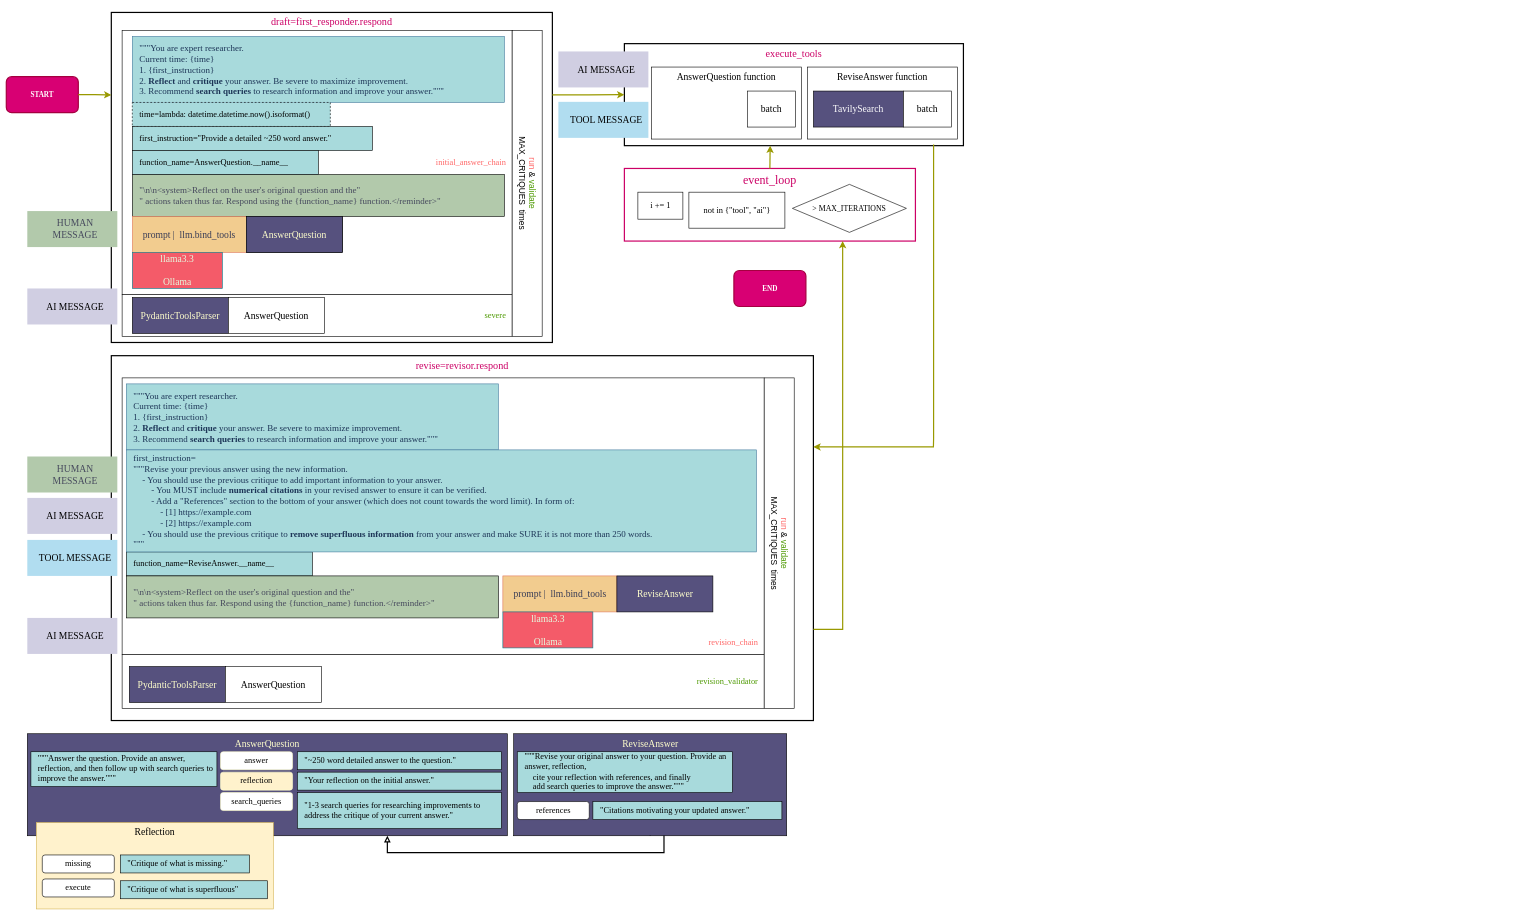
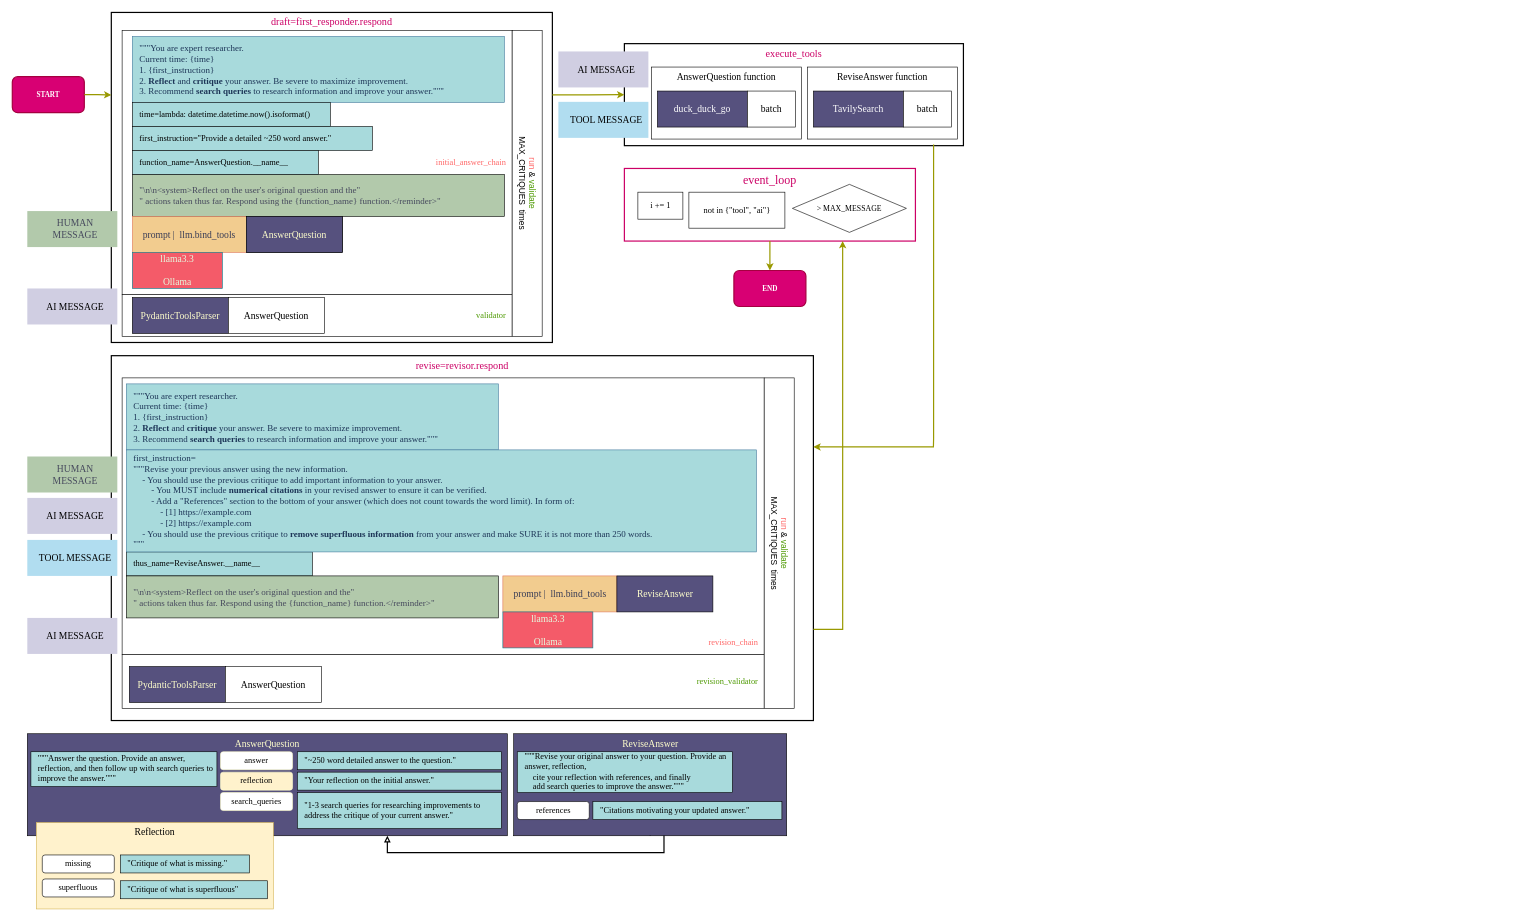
node "START": moved (42, 95) -> (48, 95)
node "duck_duck_go": added
node "time=lambda: datetime.datetime.now().isoformat()": style dashed -> solid
edge "event_loop" -> "execute_tools": removed
node "> MAX_ITERATIONS": label "> MAX_ITERATIONS" -> "> MAX_MESSAGE"
edge "event_loop" -> "END": added
node "severe": label "severe" -> "validator"
node "function_name=ReviseAnswer.__name__": label "function_name=ReviseAnswer.__name__" -> "thus_name=ReviseAnswer.__name__"
node "execute": label "execute" -> "superfluous"
